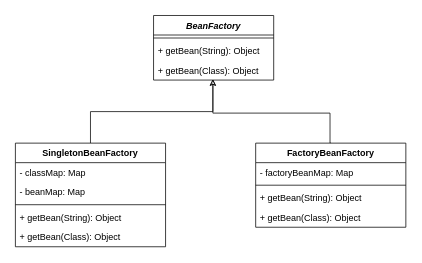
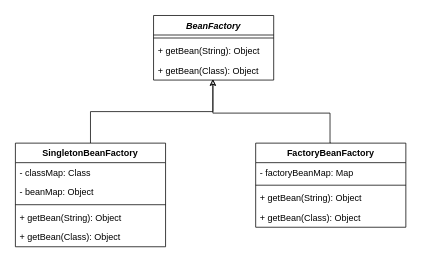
node "- classMap: Map": label "- classMap: Map" -> "- classMap: Class"
node "- beanMap: Map": label "- beanMap: Map" -> "- beanMap: Object"
